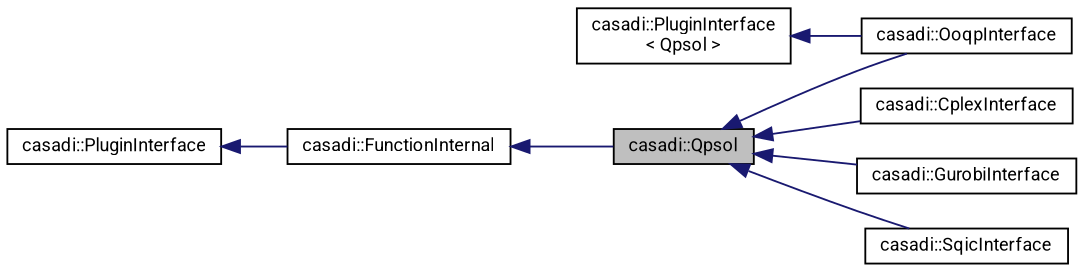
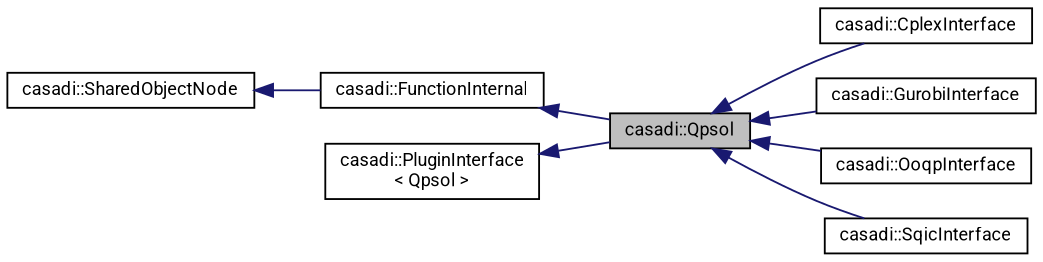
edge "casadi::OoqpInterface" -> "casadi::PluginInterface < Qpsol >": now "casadi::Qpsol" -> "casadi::PluginInterface < Qpsol >"
node "casadi::PluginInterface": label "casadi::PluginInterface" -> "casadi::SharedObjectNode"
